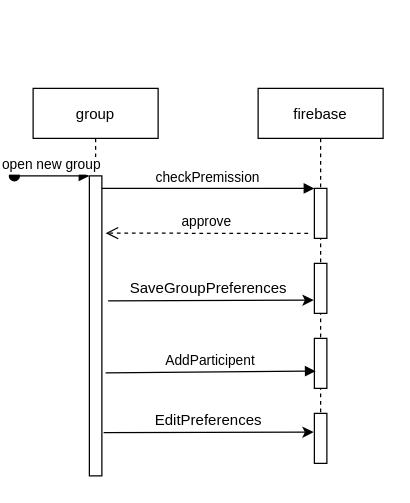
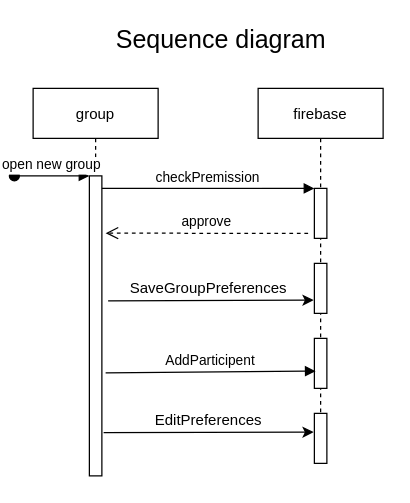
node "Sequence diagram": added
